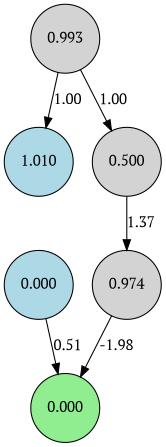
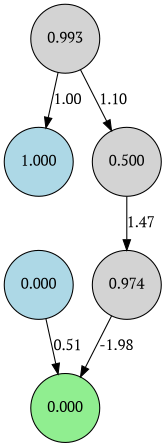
edge "0.993" -> "0.500": label "1.00" -> "1.10"
node "1.010": label "1.010" -> "1.000"
edge "0.500" -> "0.974": label "1.37" -> "1.47"
